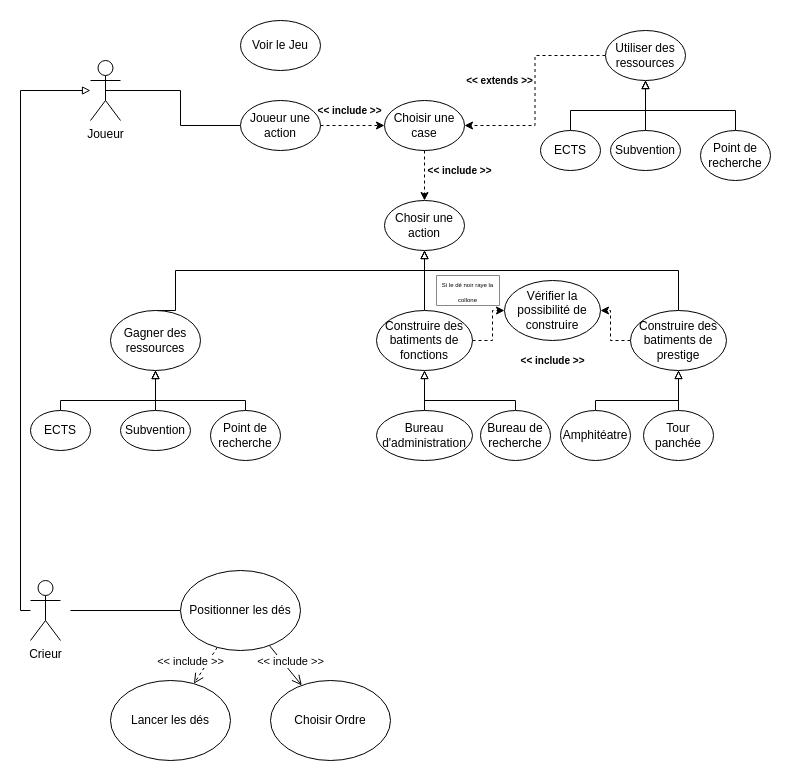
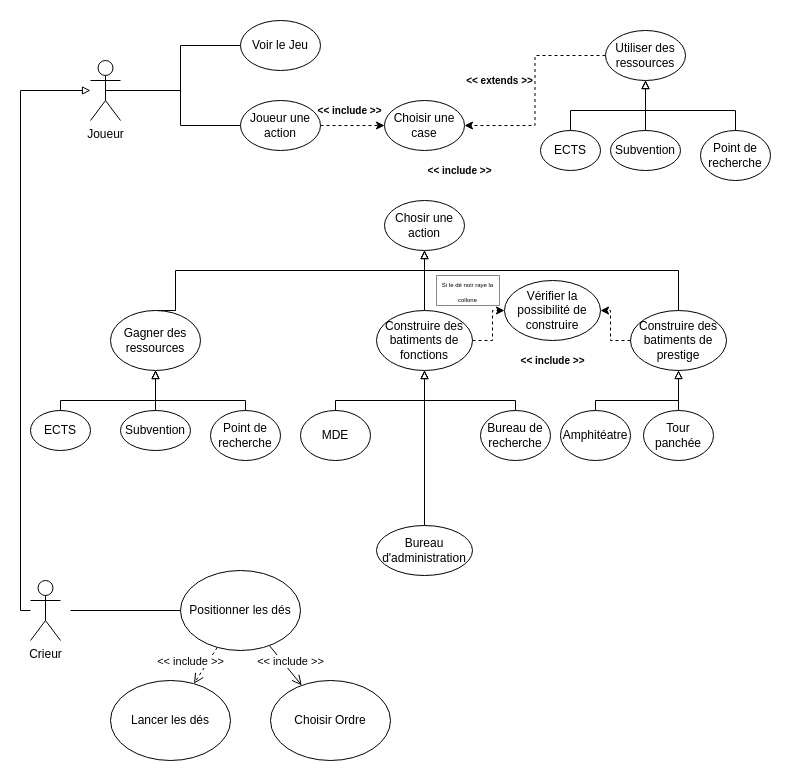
edge "Voir le Jeu" -- "Joueur": added
edge "Choisir une case" -> "Chosir une action": removed
edge "MDE" -> "Construire des batiments de fonctions": added
node "MDE": added
node "Bureau d'administration": moved (425, 436) -> (425, 551)
